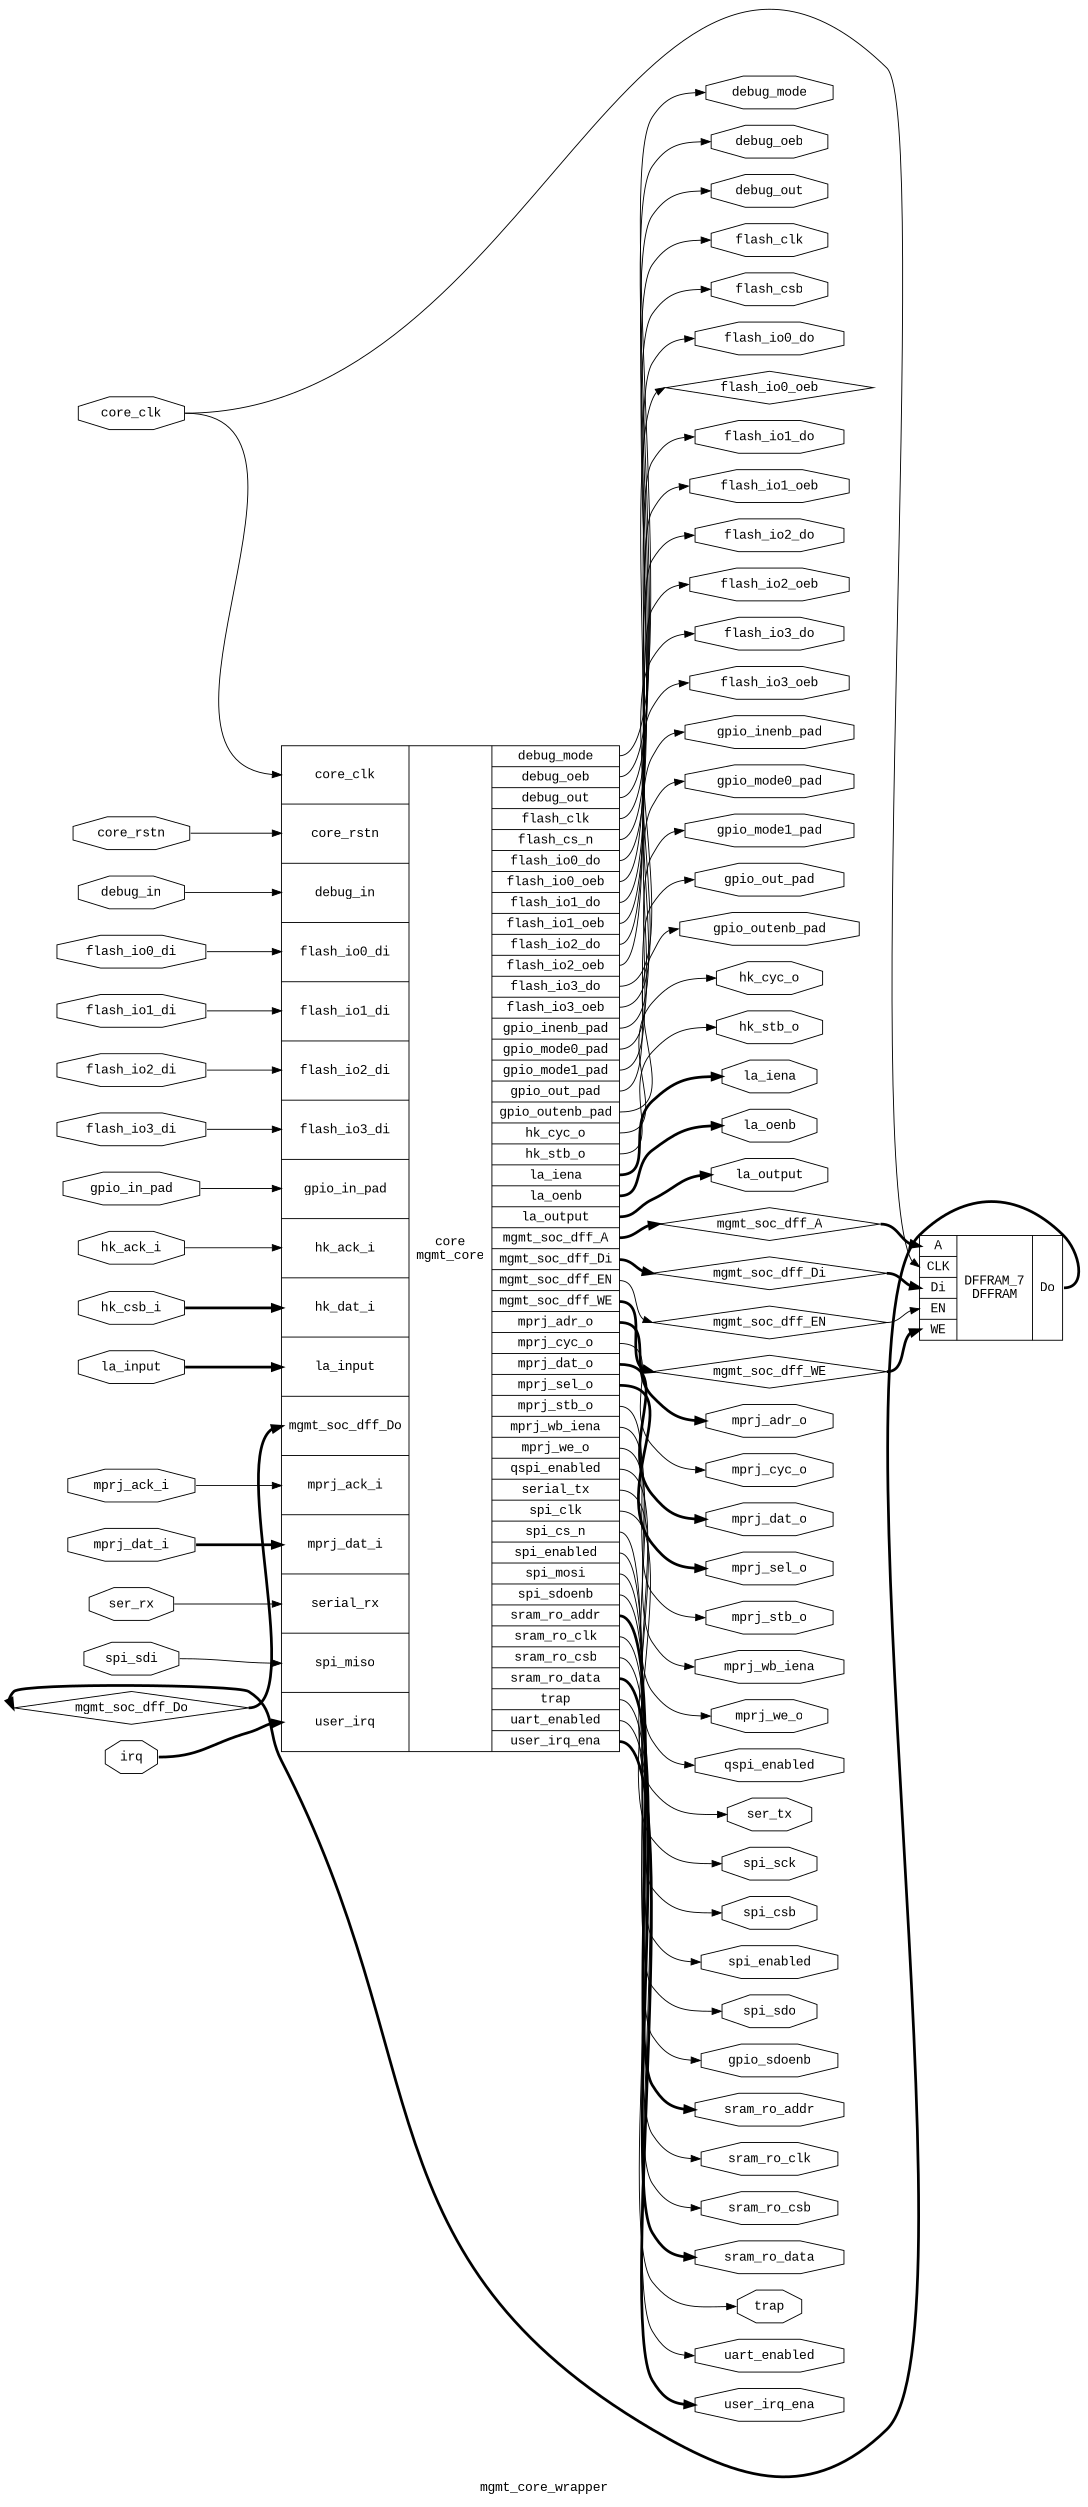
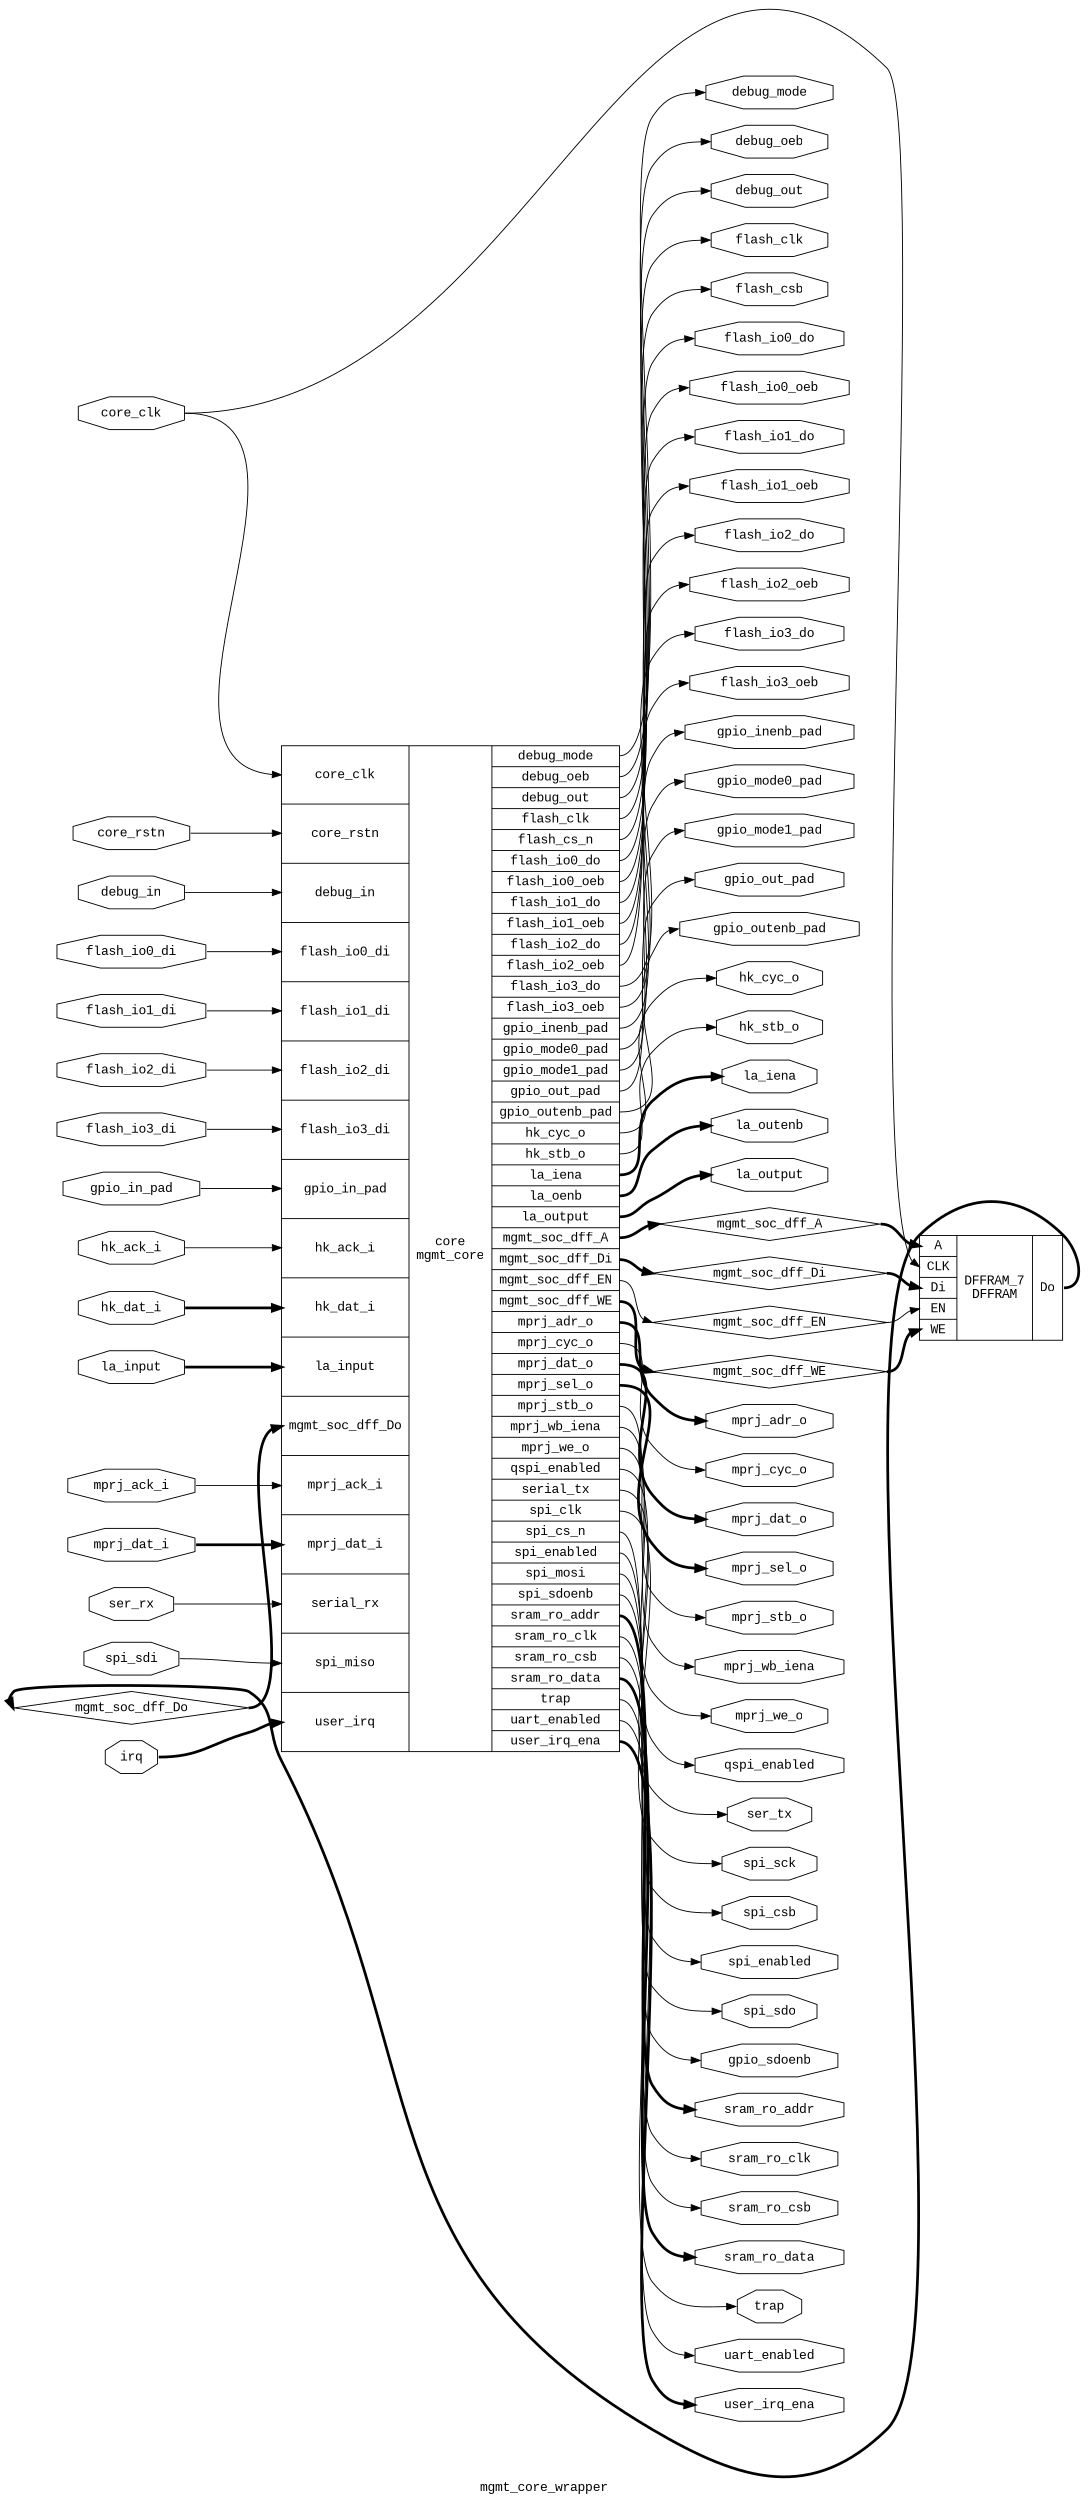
node "flash_io0_oeb": shape diamond -> octagon
node "la_oenb": label "la_oenb" -> "la_outenb"
node "hk_csb_i": label "hk_csb_i" -> "hk_dat_i"
